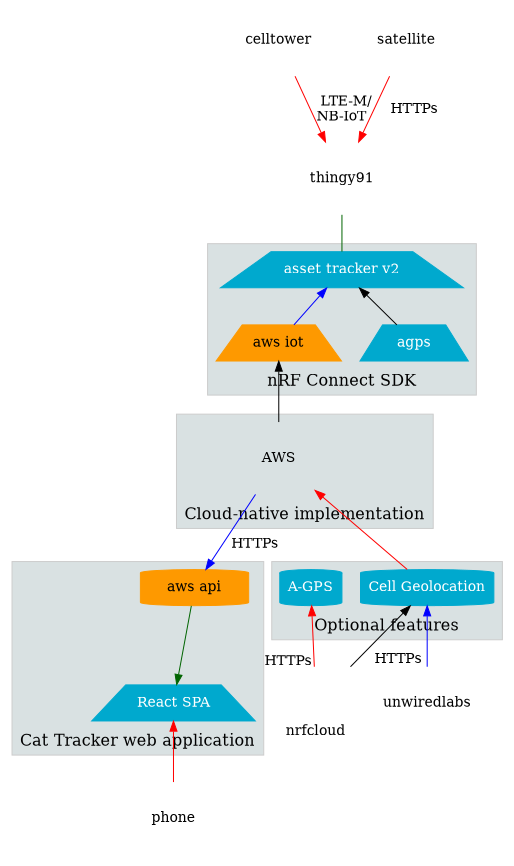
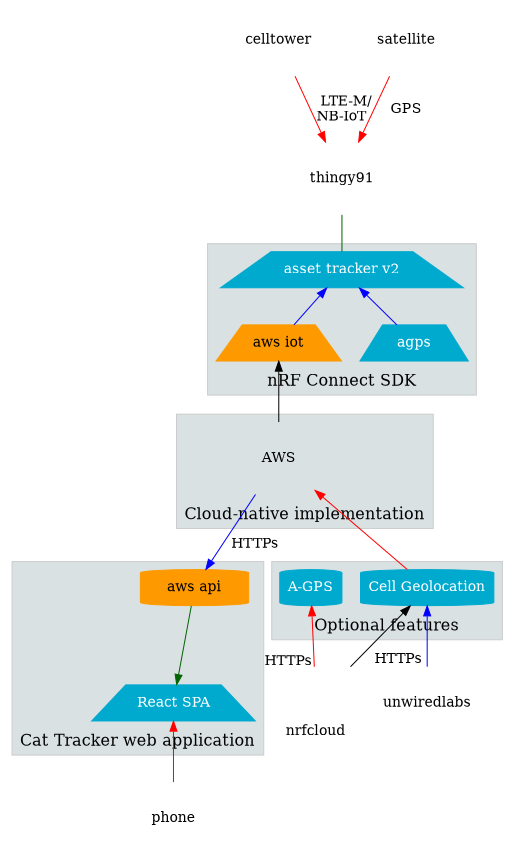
edge "satellite" -> "thingy91": label " HTTPs " -> " GPS "
edge "agps" -> "asset tracker v2": color black -> blue
